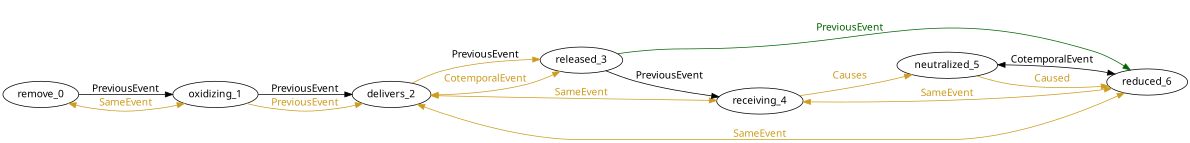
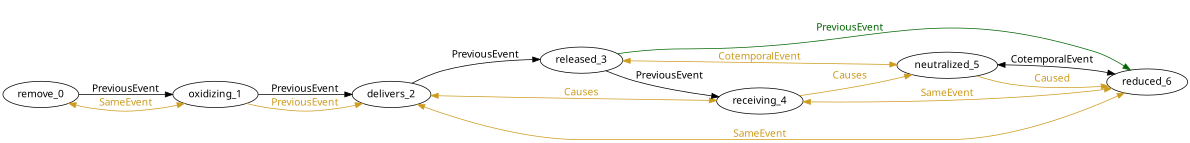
edge "delivers_2" -> "released_3": color goldenrod3 -> Black
edge "released_3" -- "delivers_2": now "released_3" -- "neutralized_5"
edge "delivers_2" -- "receiving_4": label "SameEvent" -> "Causes"
